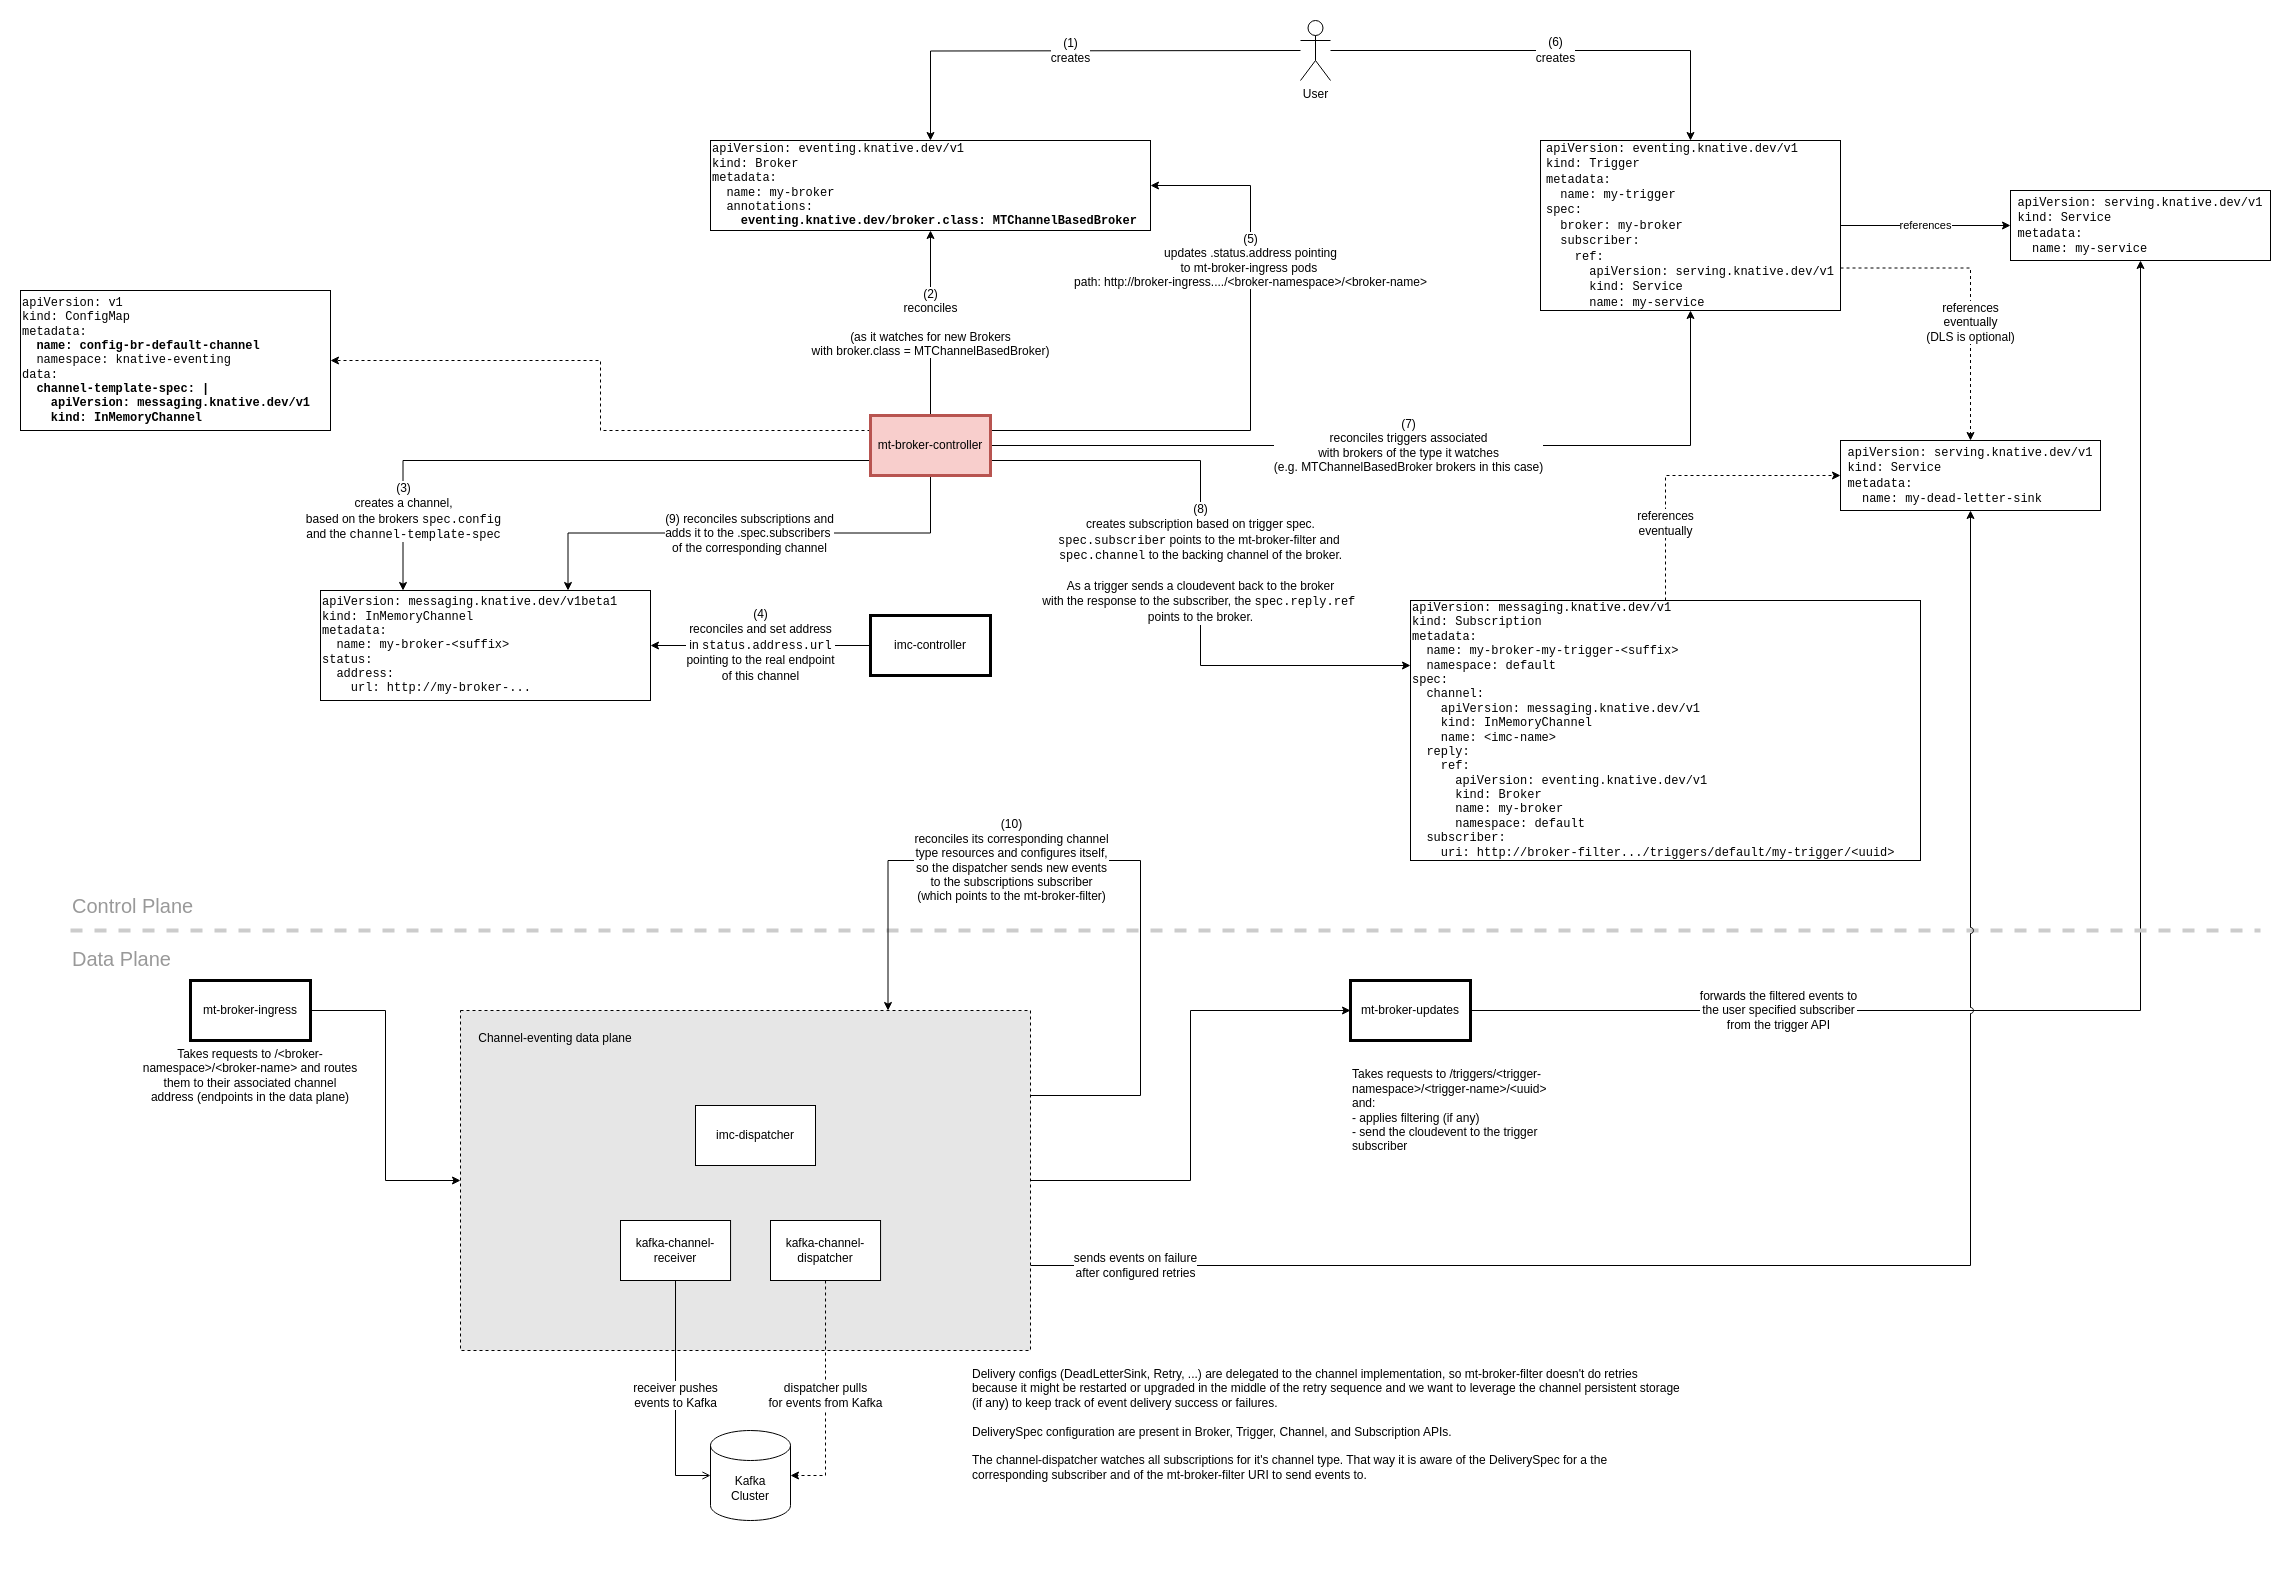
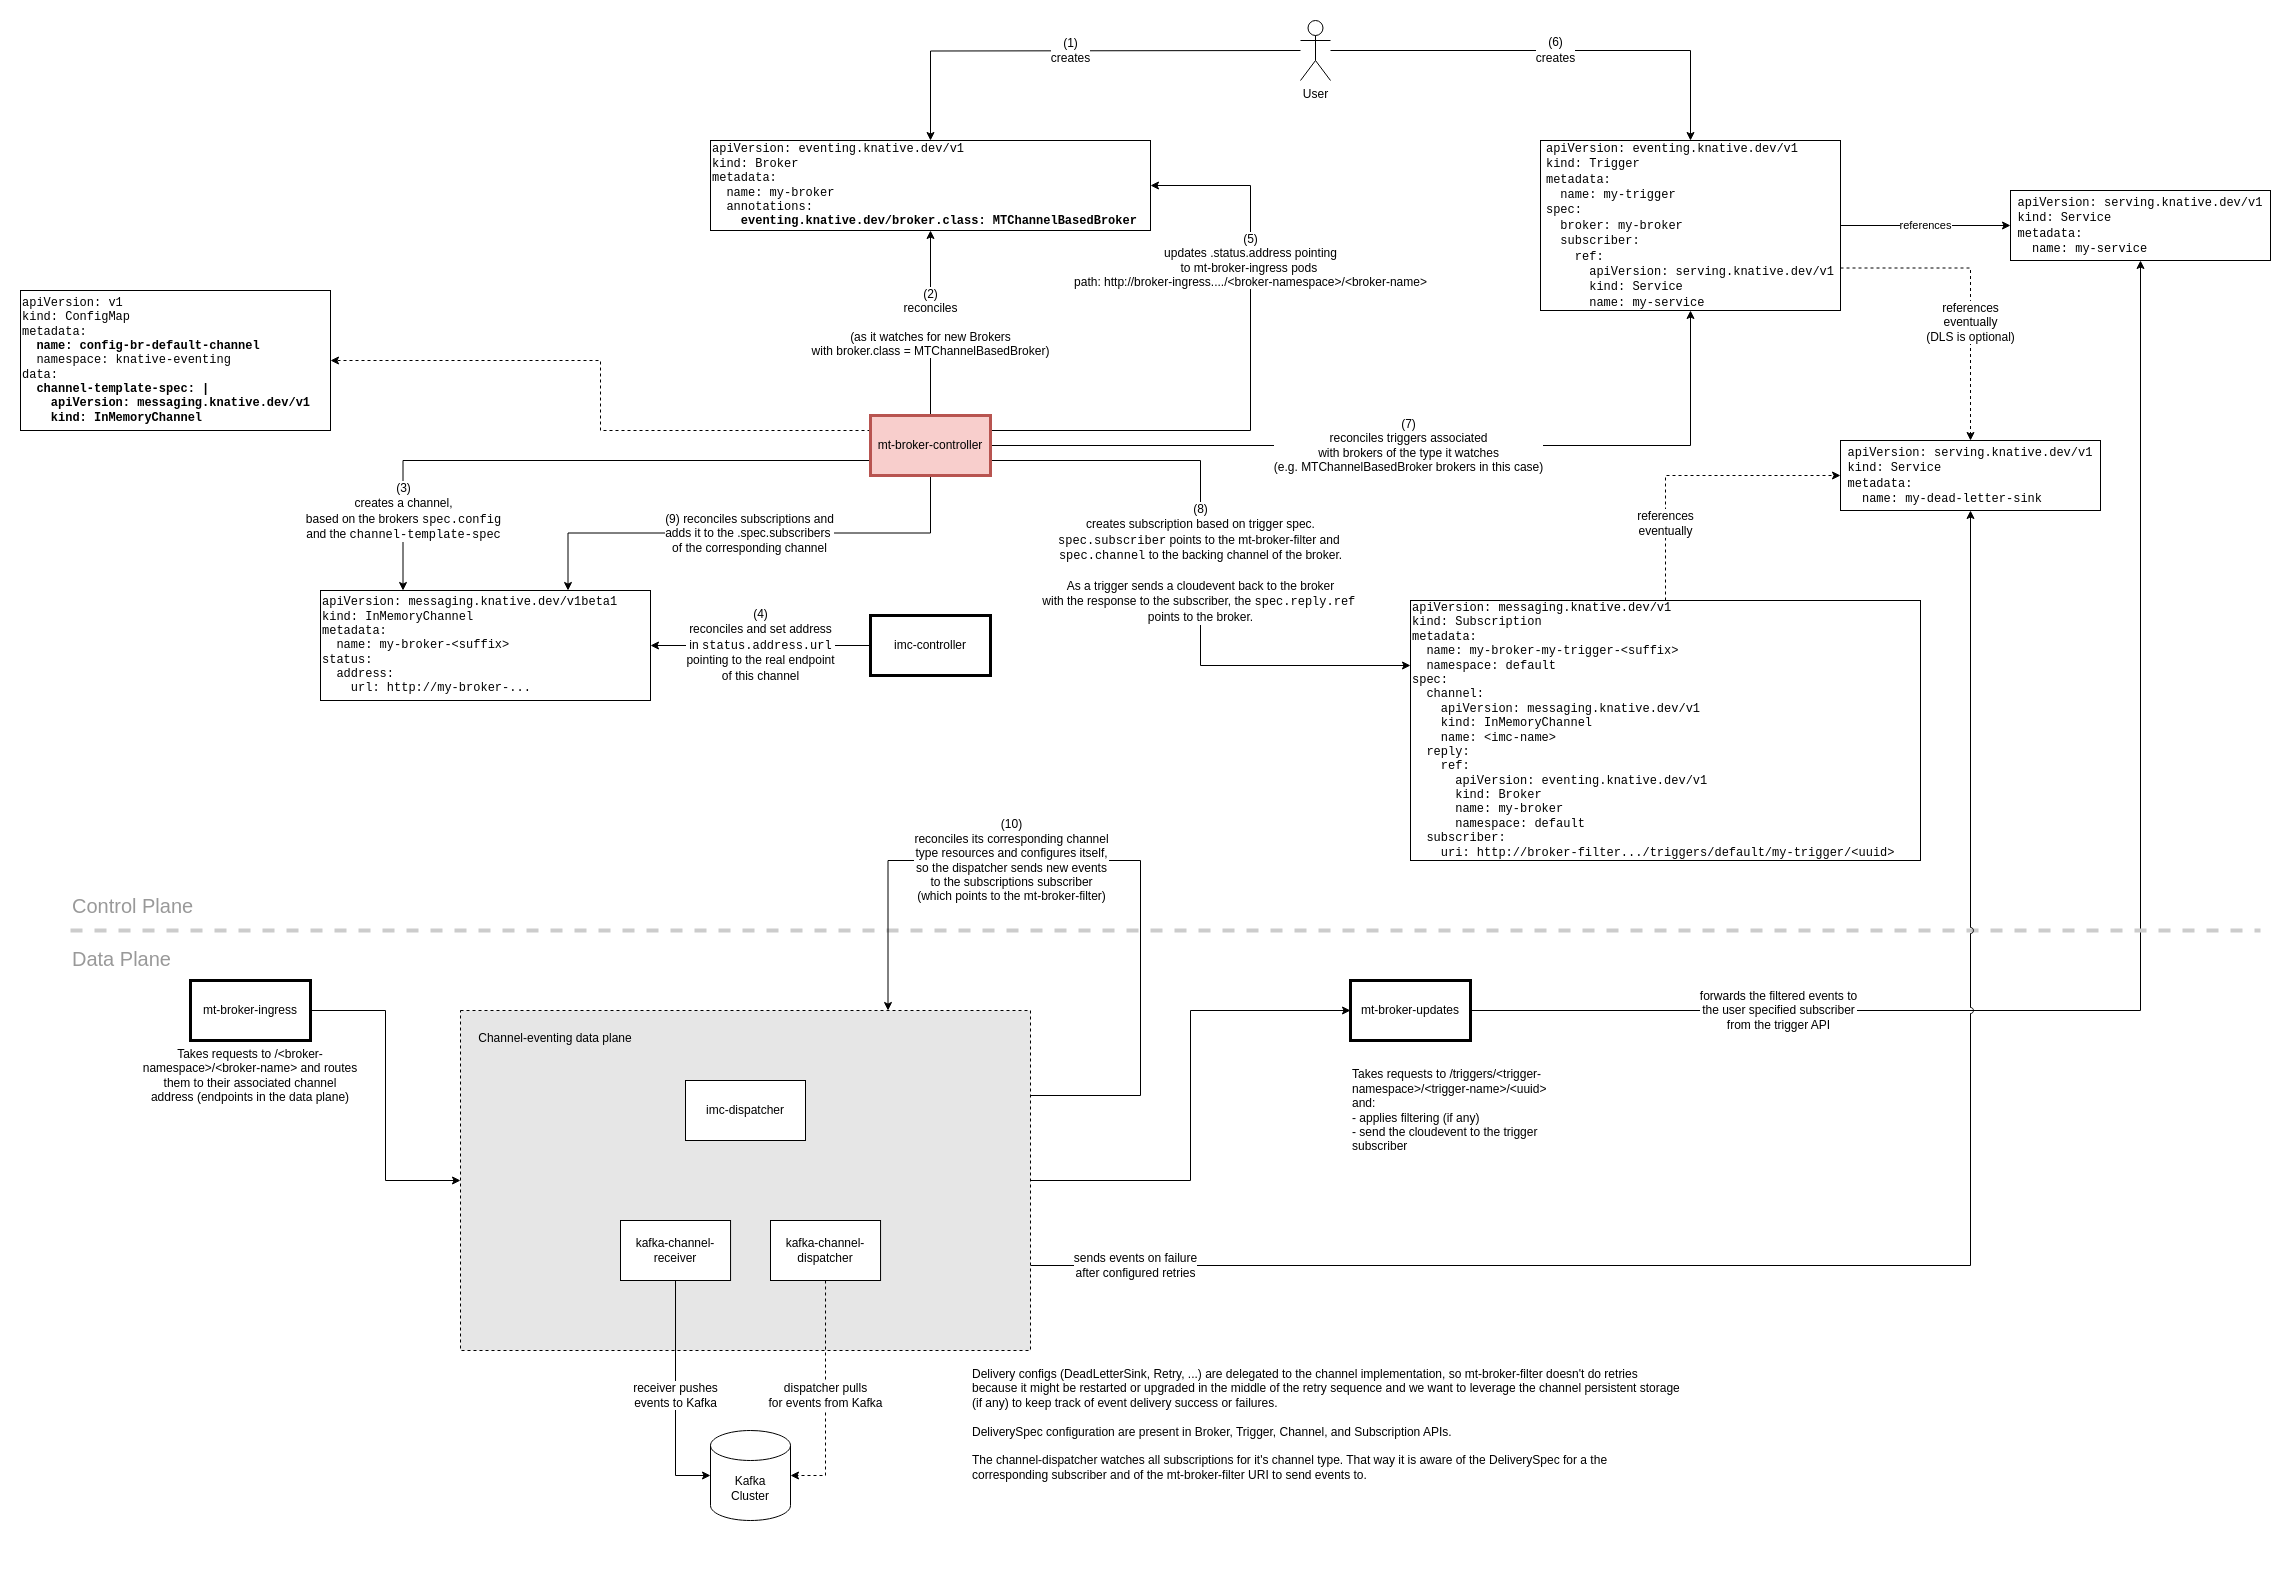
node "imc-dispatcher": moved (756, 1136) -> (746, 1111)
edge "kafka-channel-receiver" -> "Kafka Cluster": arrowhead open -> classic
